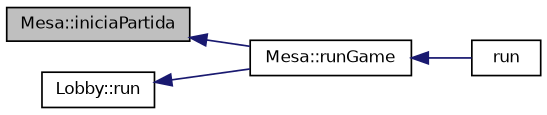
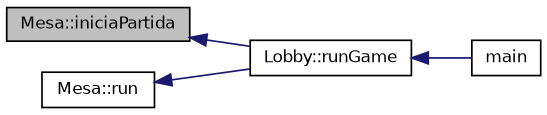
node "Mesa::runGame": label "Mesa::runGame" -> "Lobby::runGame"
node "run": label "run" -> "main"
node "Lobby::run": label "Lobby::run" -> "Mesa::run"
